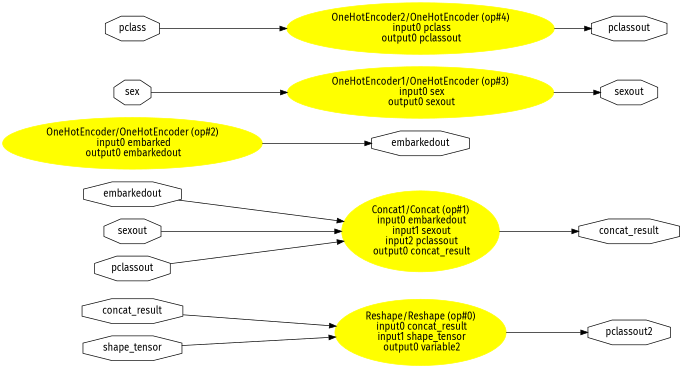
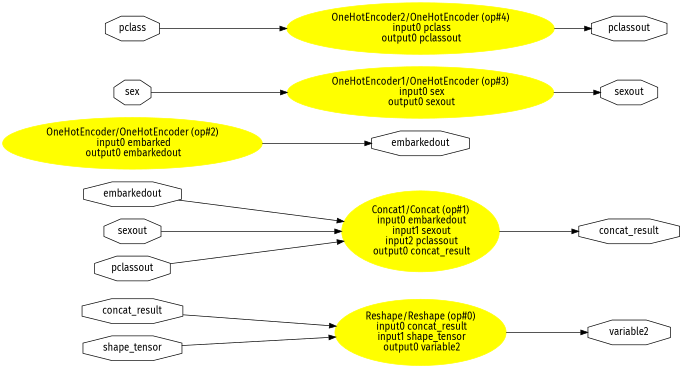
node "pclassout2": label "pclassout2" -> "variable2"
